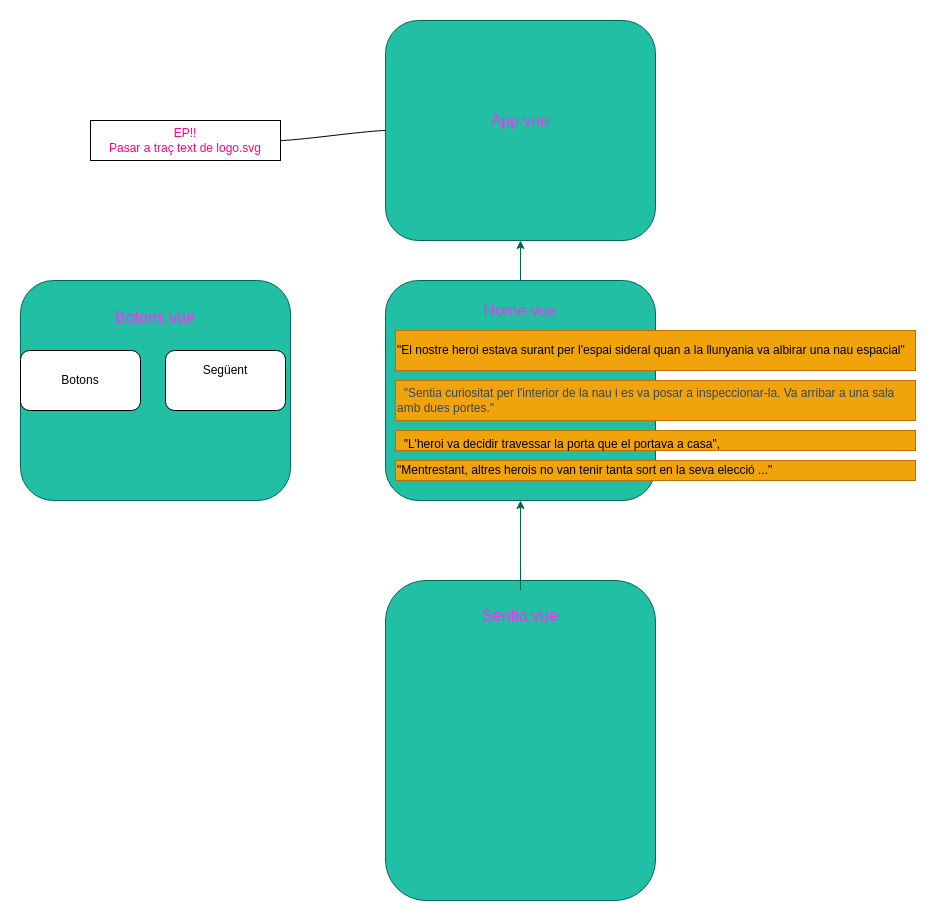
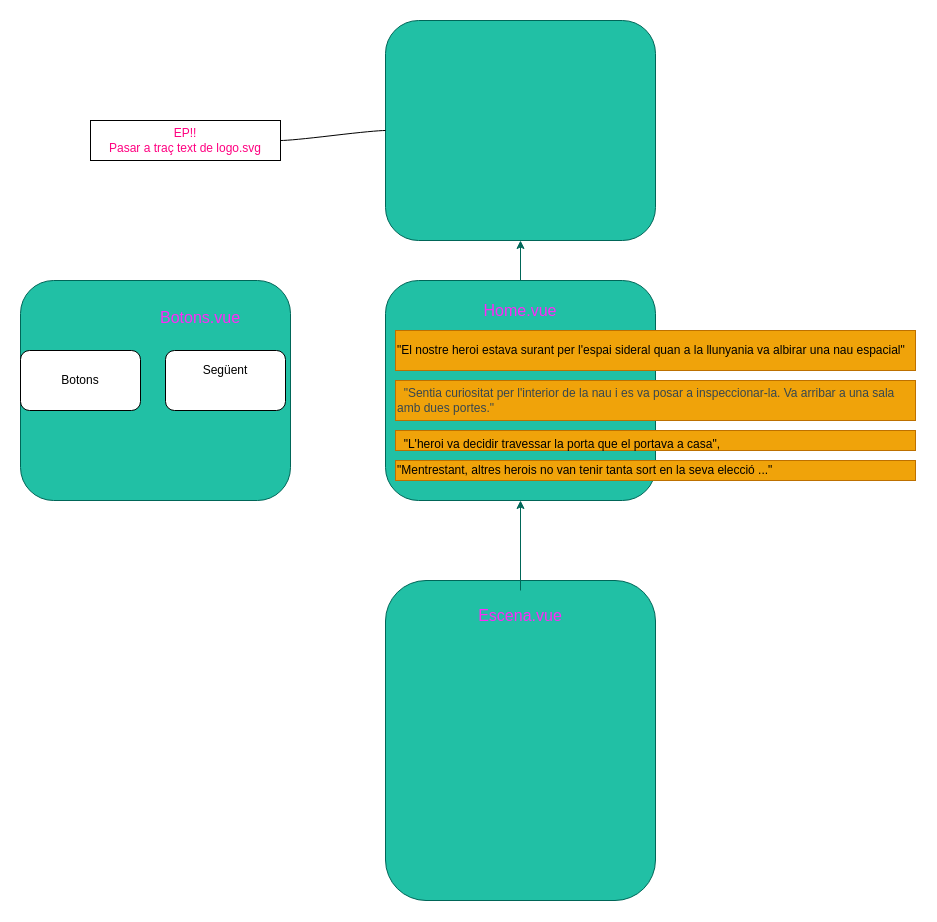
node "App.vue": removed
node "Botons.vue": moved (156, 318) -> (201, 318)
node "Sentia.vue": label "Sentia.vue" -> "Escena.vue"
